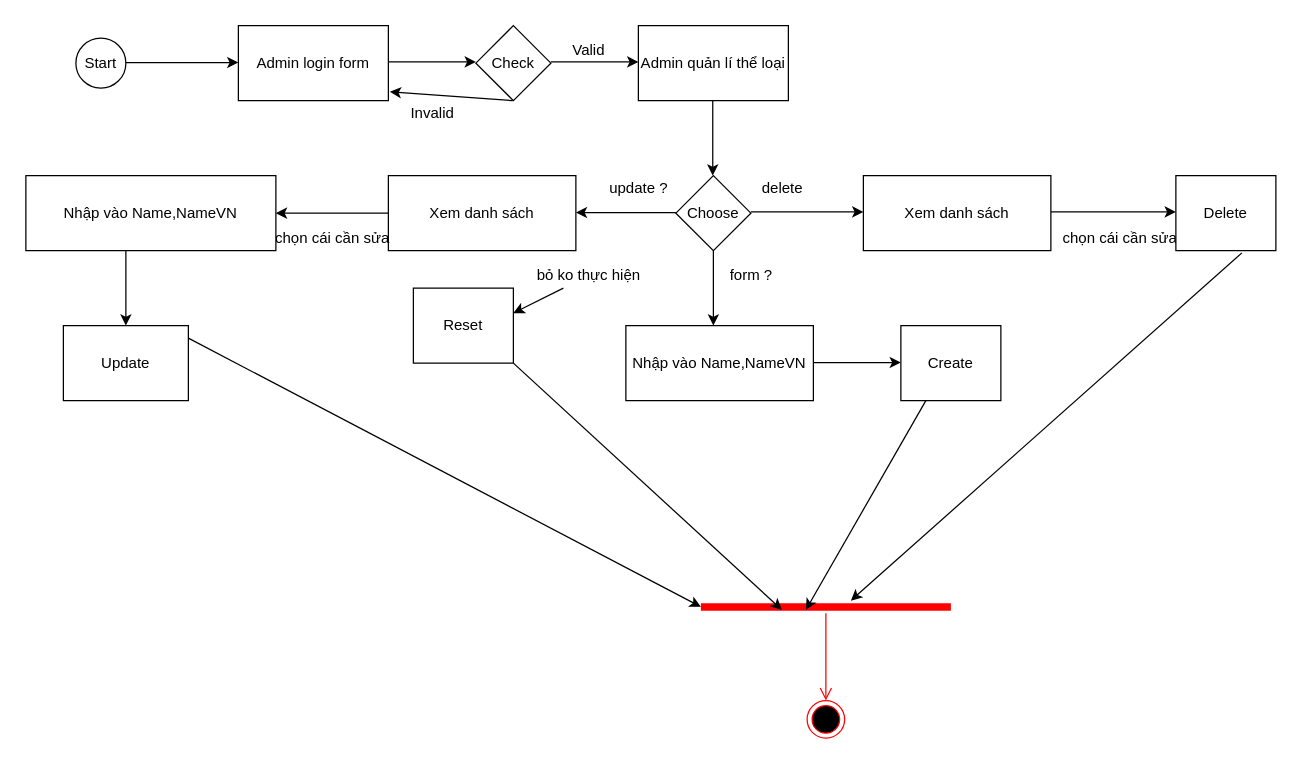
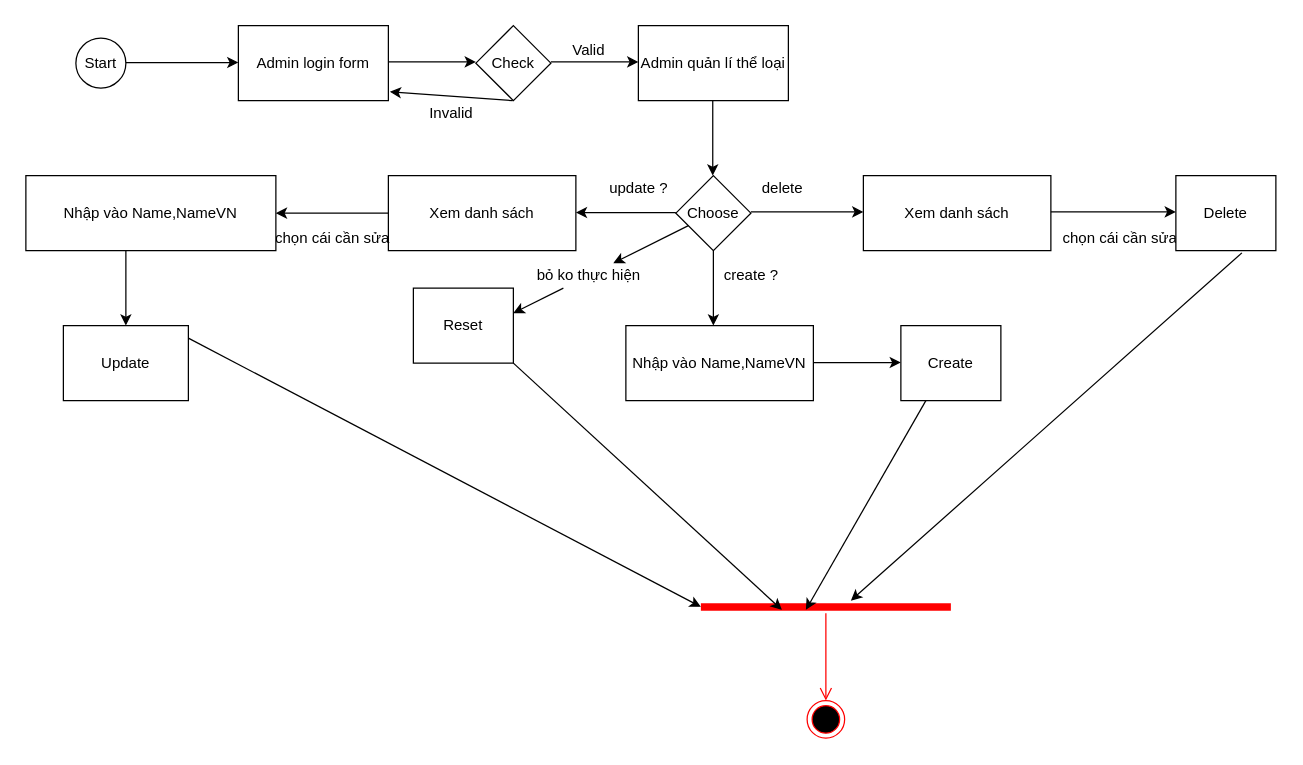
node "Invalid": moved (432, 113) -> (451, 113)
edge "Choose" -> "bỏ ko thực hiện": added
node "form ?": label "form ?" -> "create ?"
